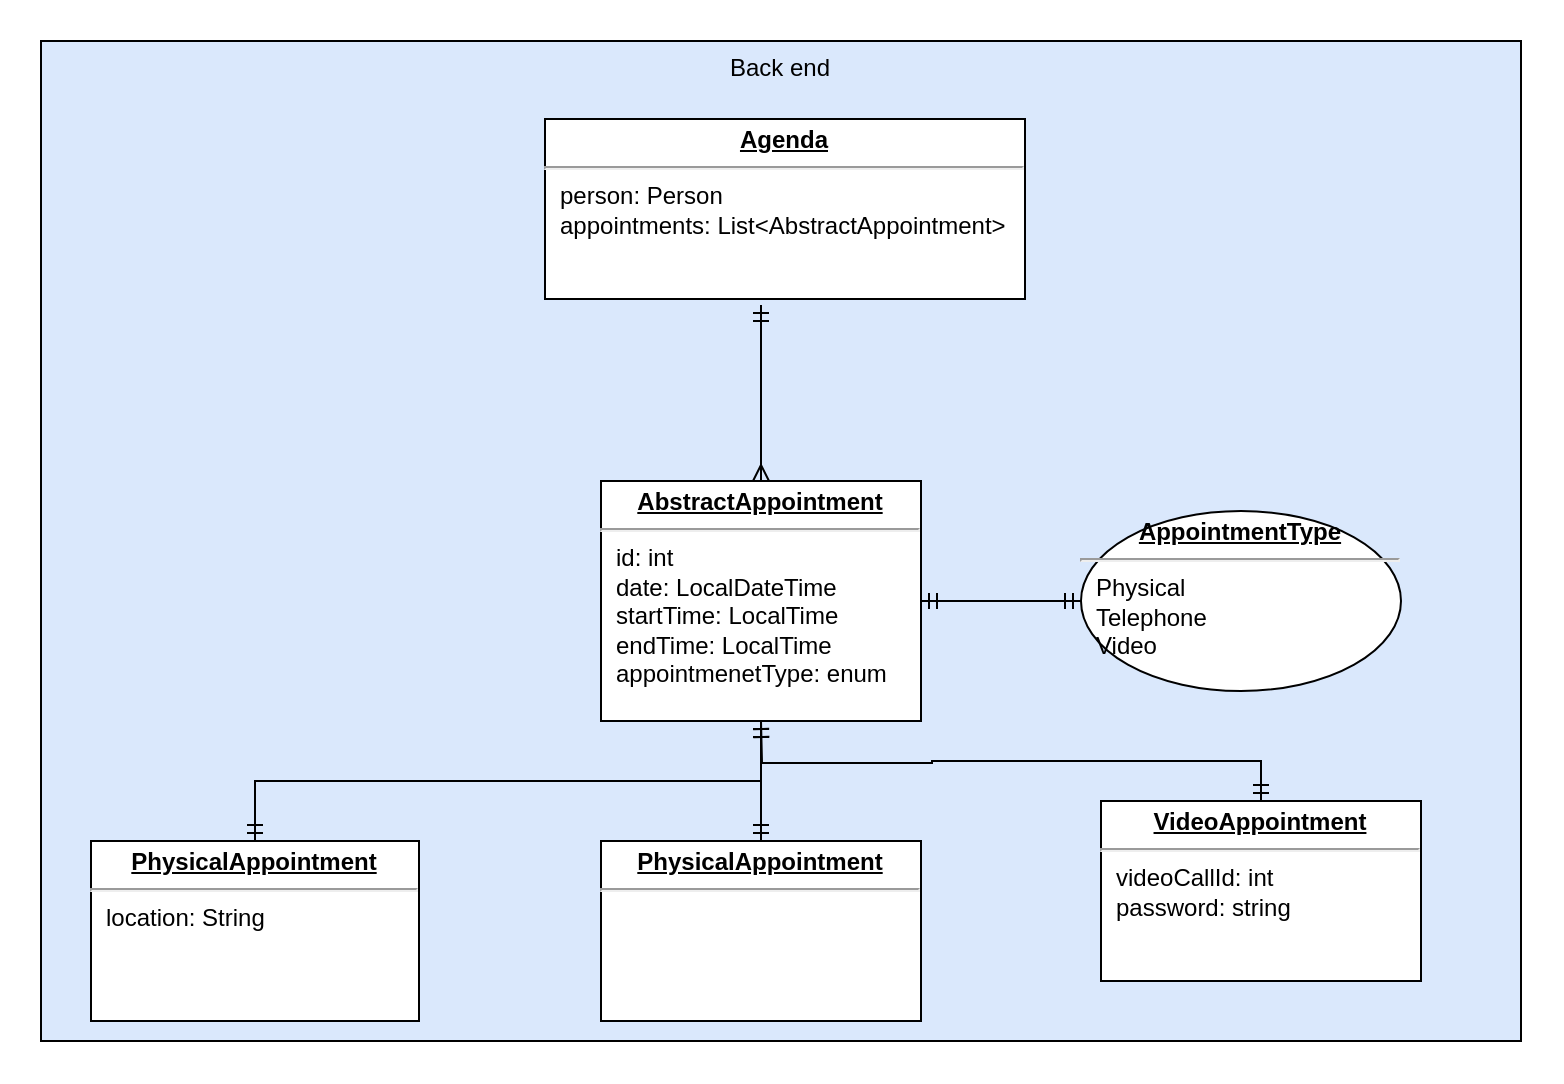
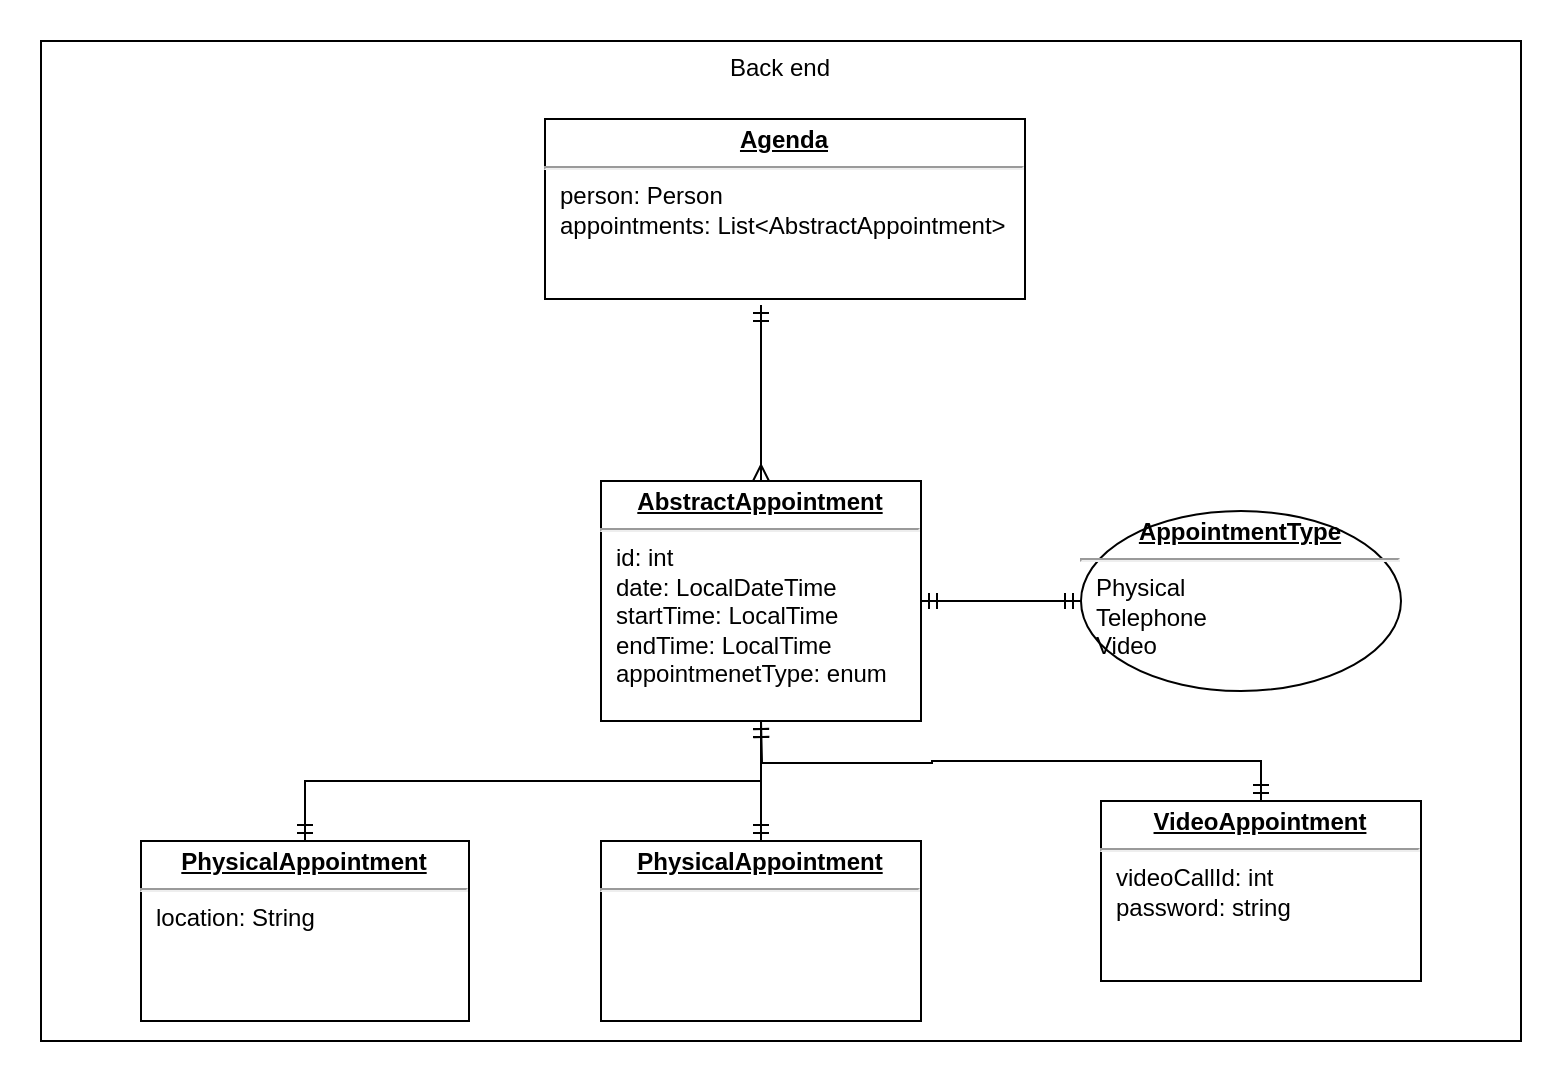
node "Back end": fillcolor #dae8fc -> #ffffff
node "PhysicalAppointment location: String": moved (255, 931) -> (305, 931)
